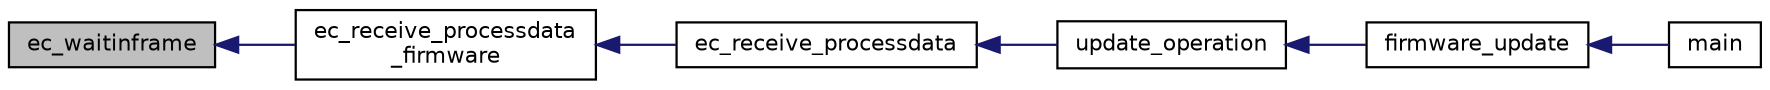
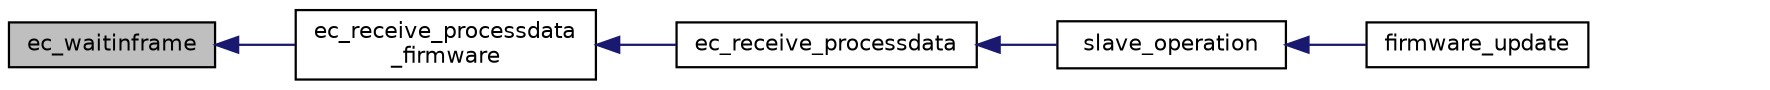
node "update_operation": label "update_operation" -> "slave_operation"
node "main": removed
